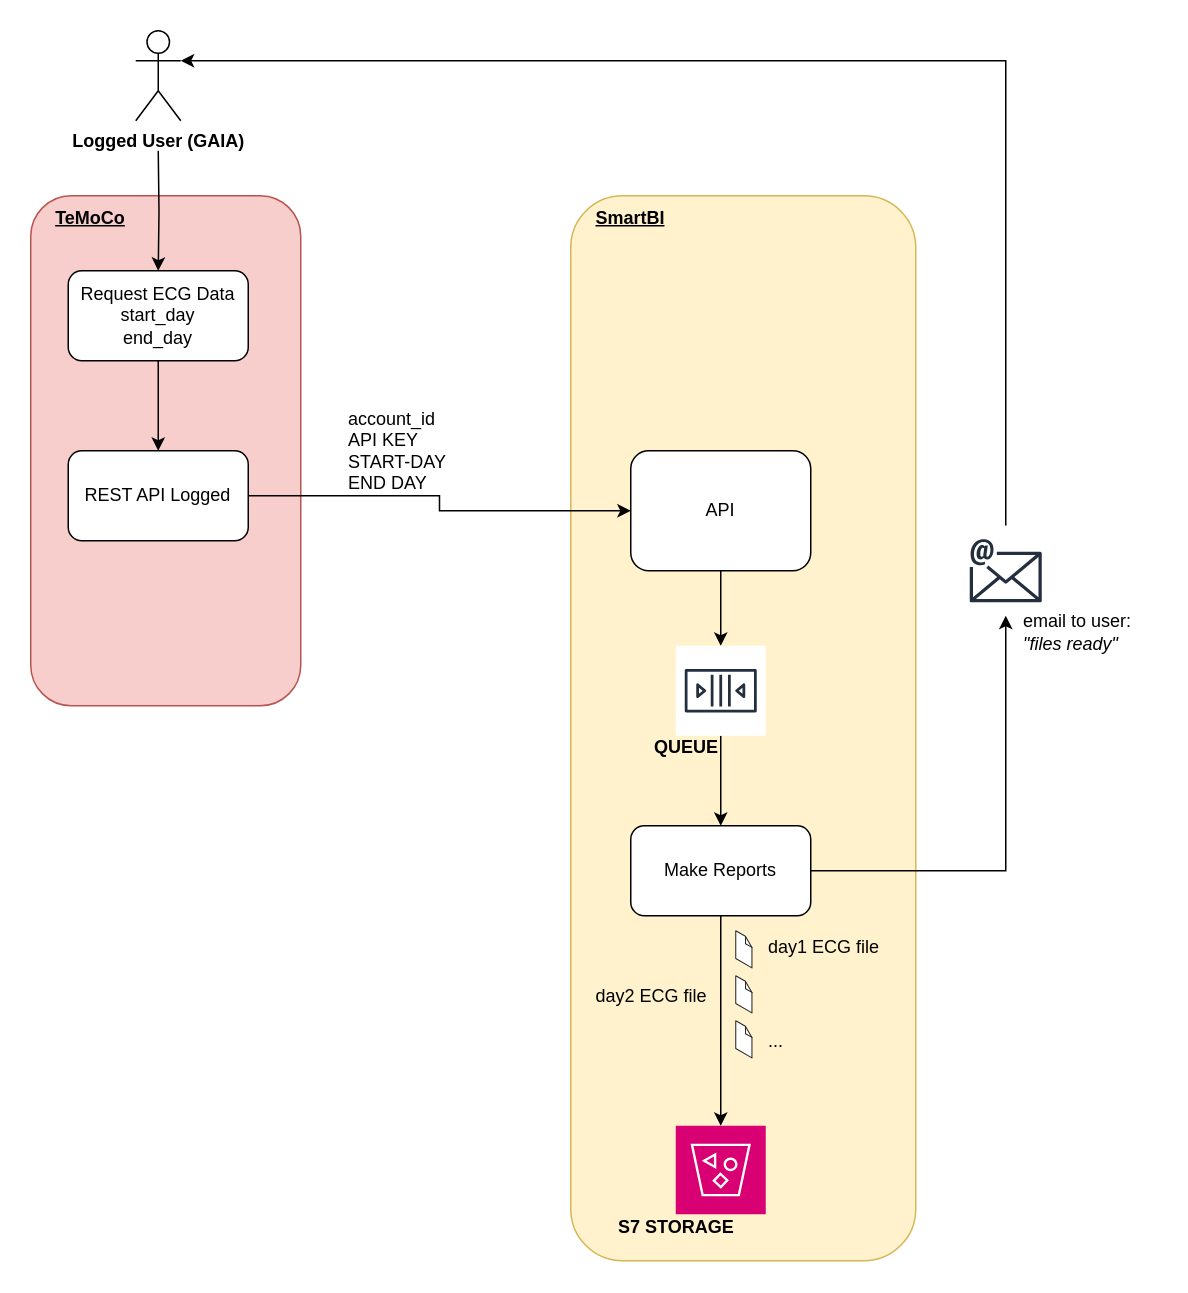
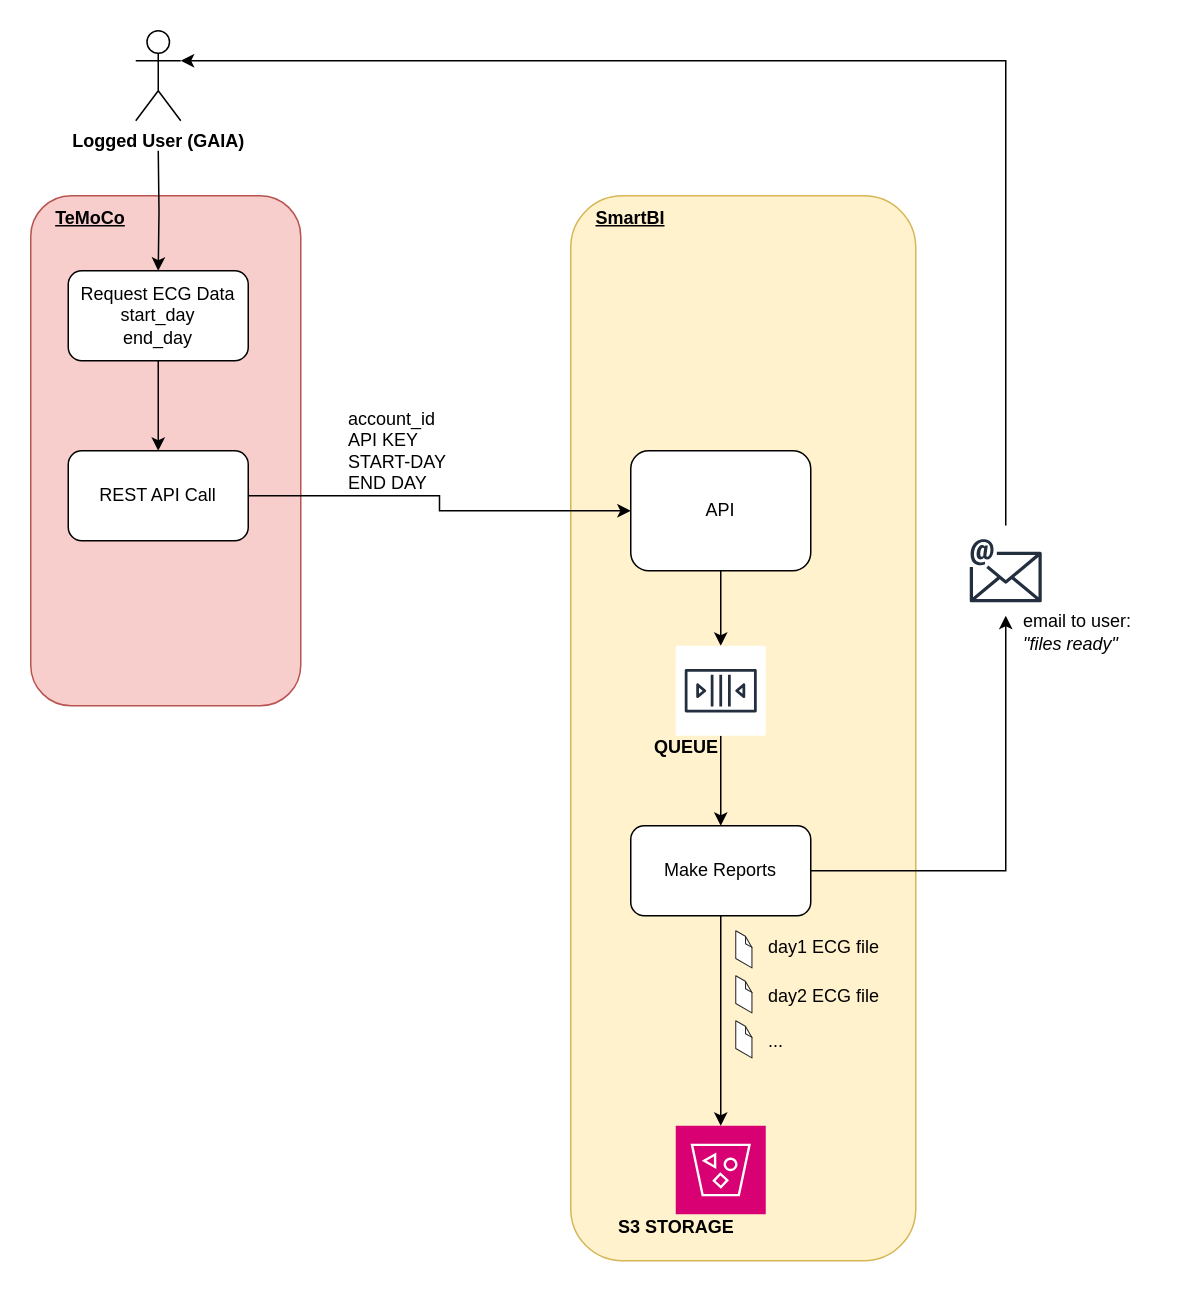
node "REST API Logged": label "REST API Logged" -> "REST API Call"
node "day2 ECG file": moved (653, 996) -> (826, 996)
node "S7 STORAGE": label "S7 STORAGE" -> "S3 STORAGE"
